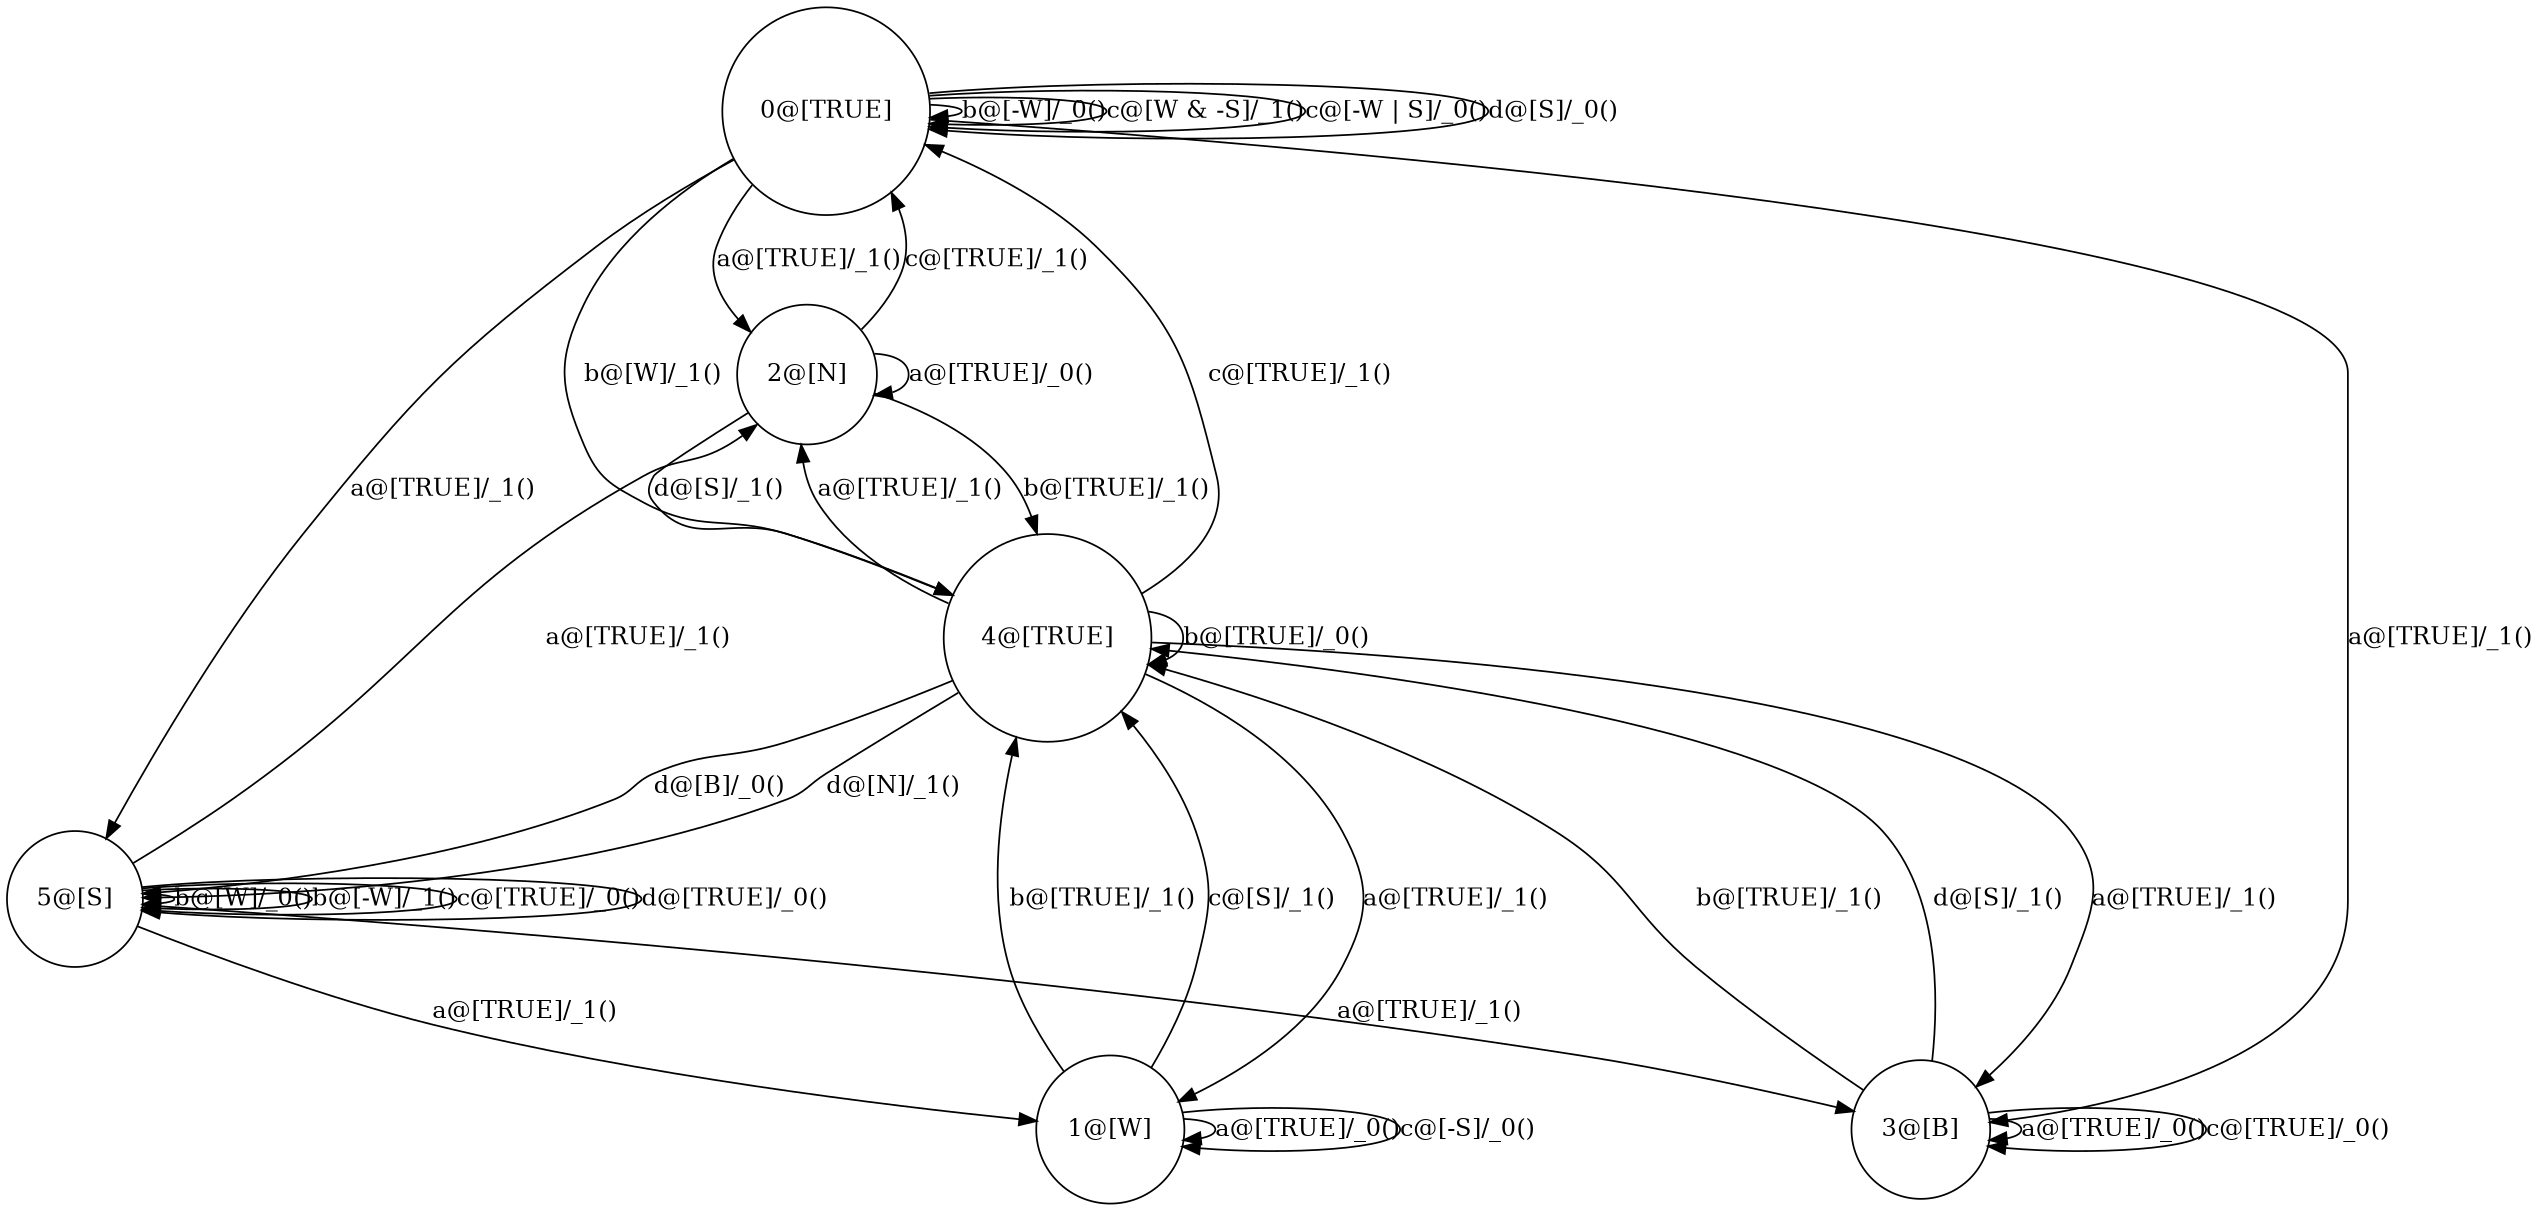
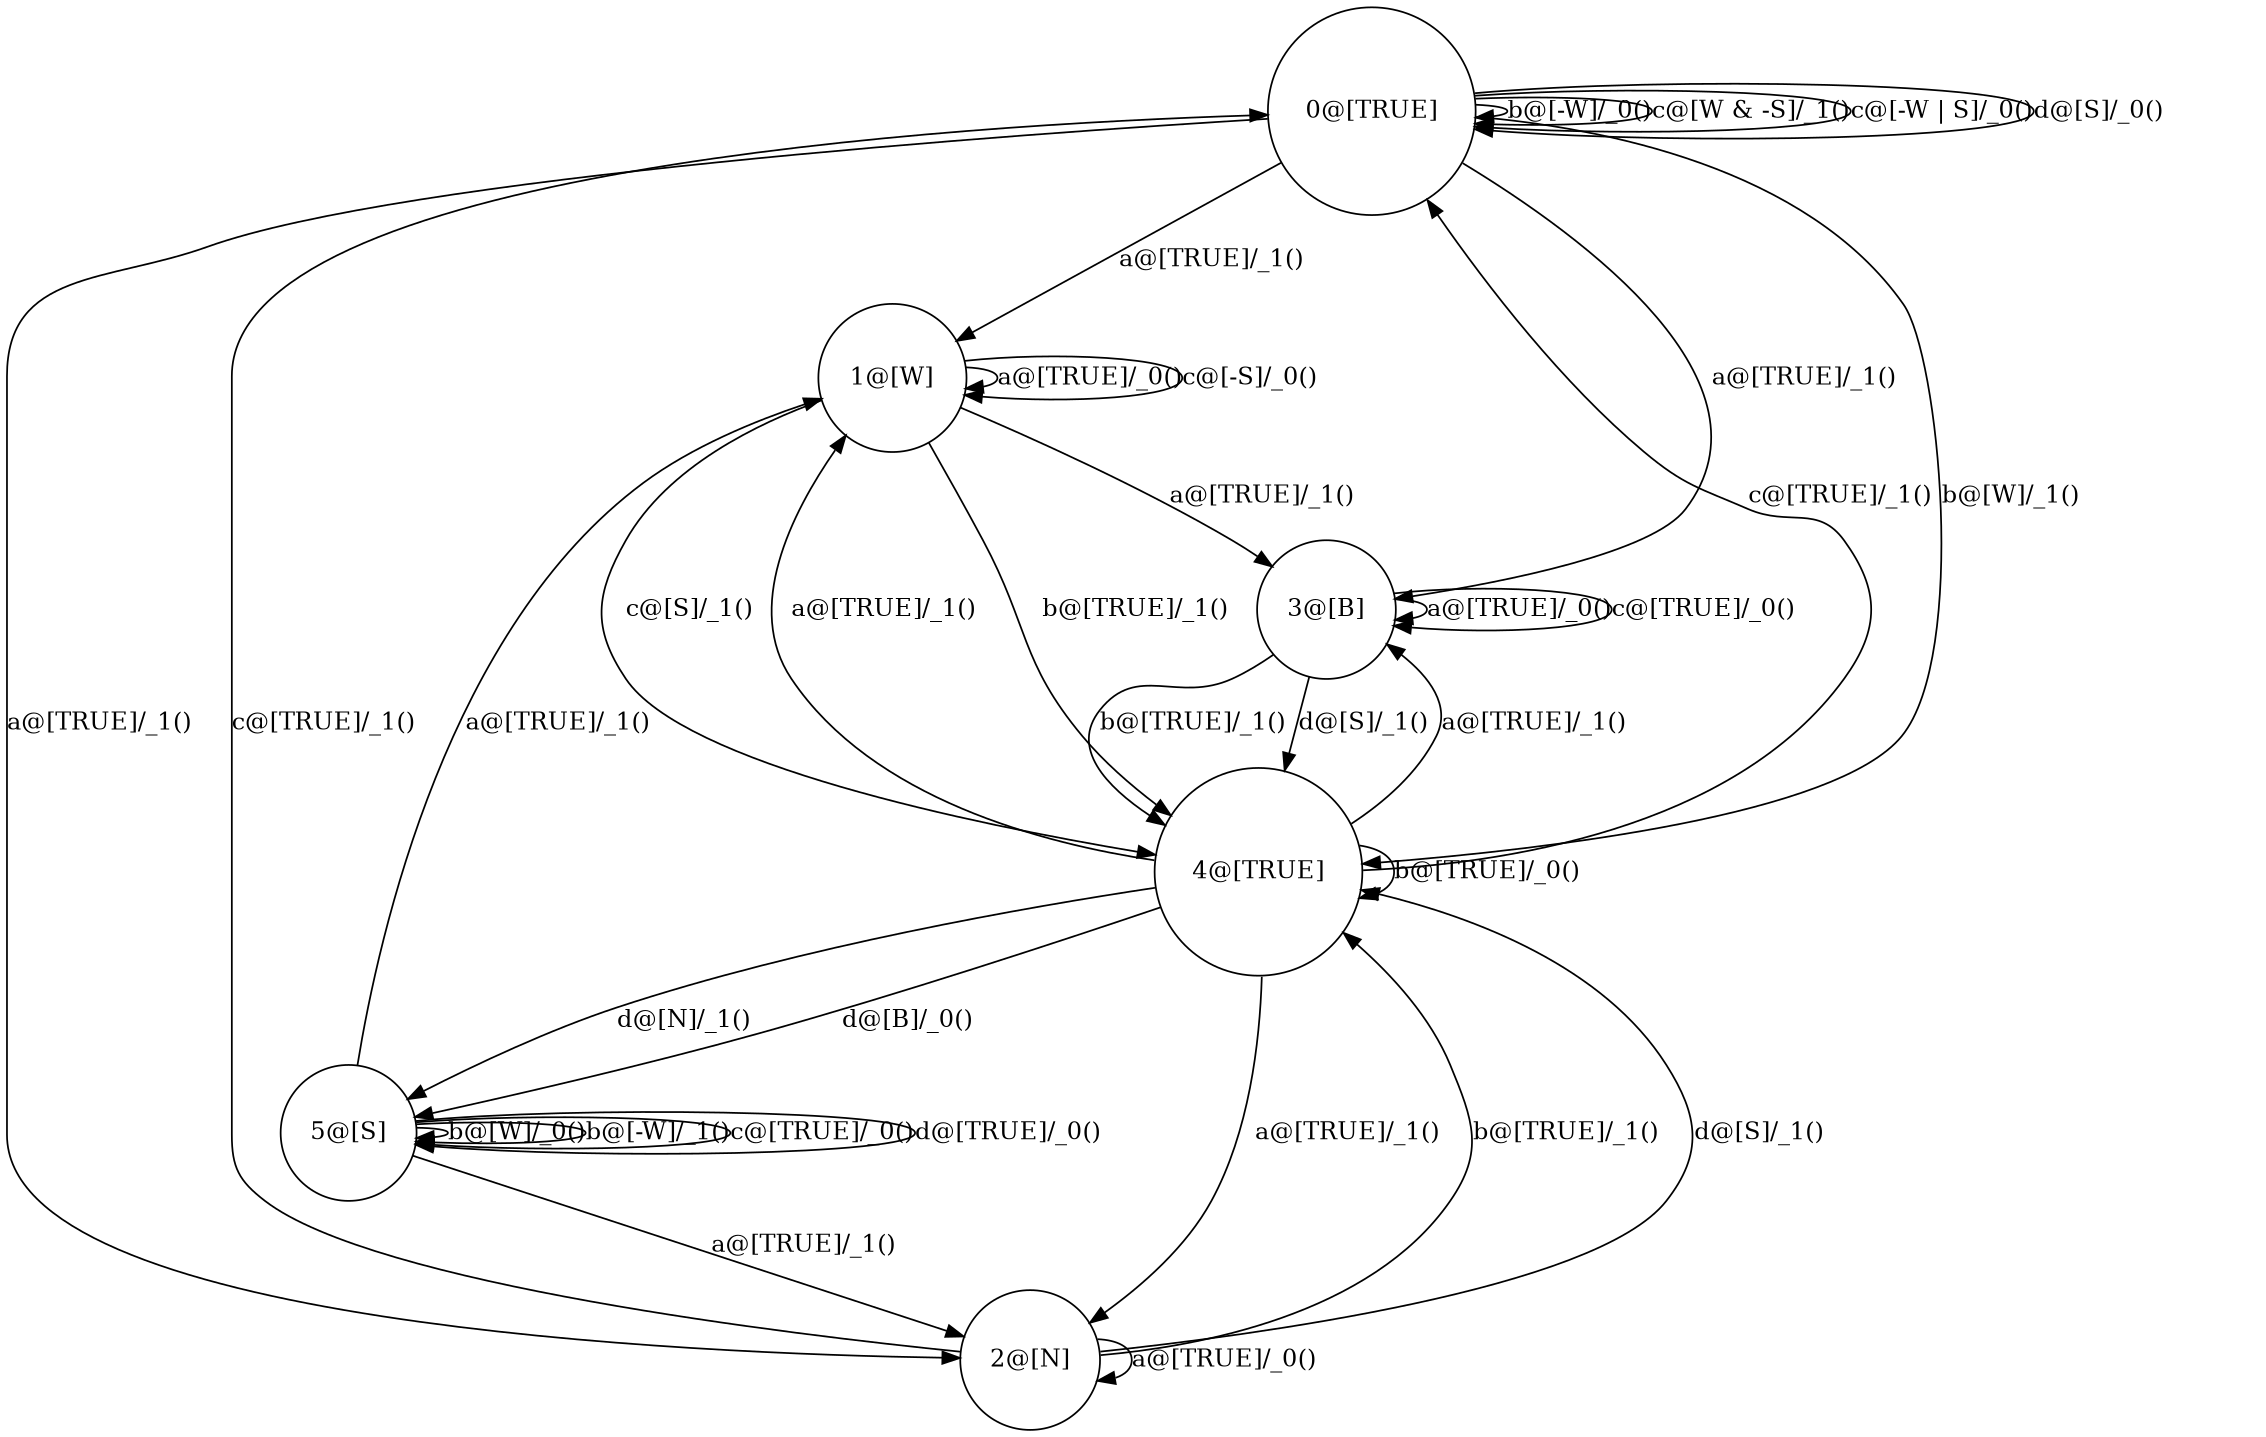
edge "0@[TRUE]" -> "5@[S]": now "0@[TRUE]" -> "1@[W]"
edge "5@[S]" -> "3@[B]": now "1@[W]" -> "3@[B]"
